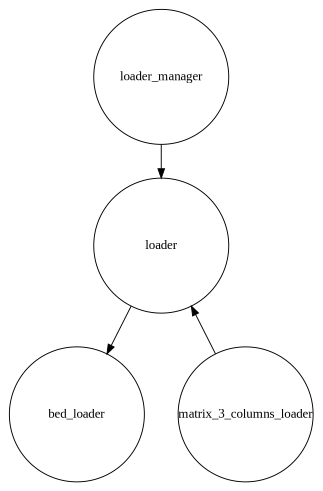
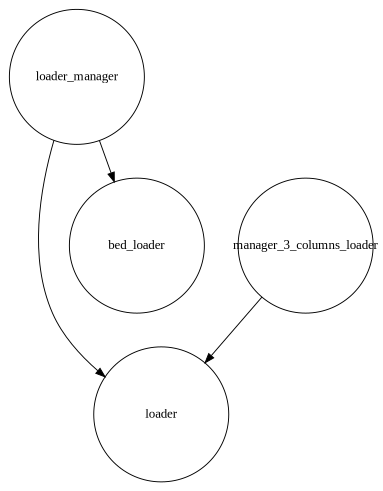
edge "loader" -> "bed_loader": now "loader_manager" -> "bed_loader"
node "matrix_3_columns_loader": label "matrix_3_columns_loader" -> "manager_3_columns_loader"
